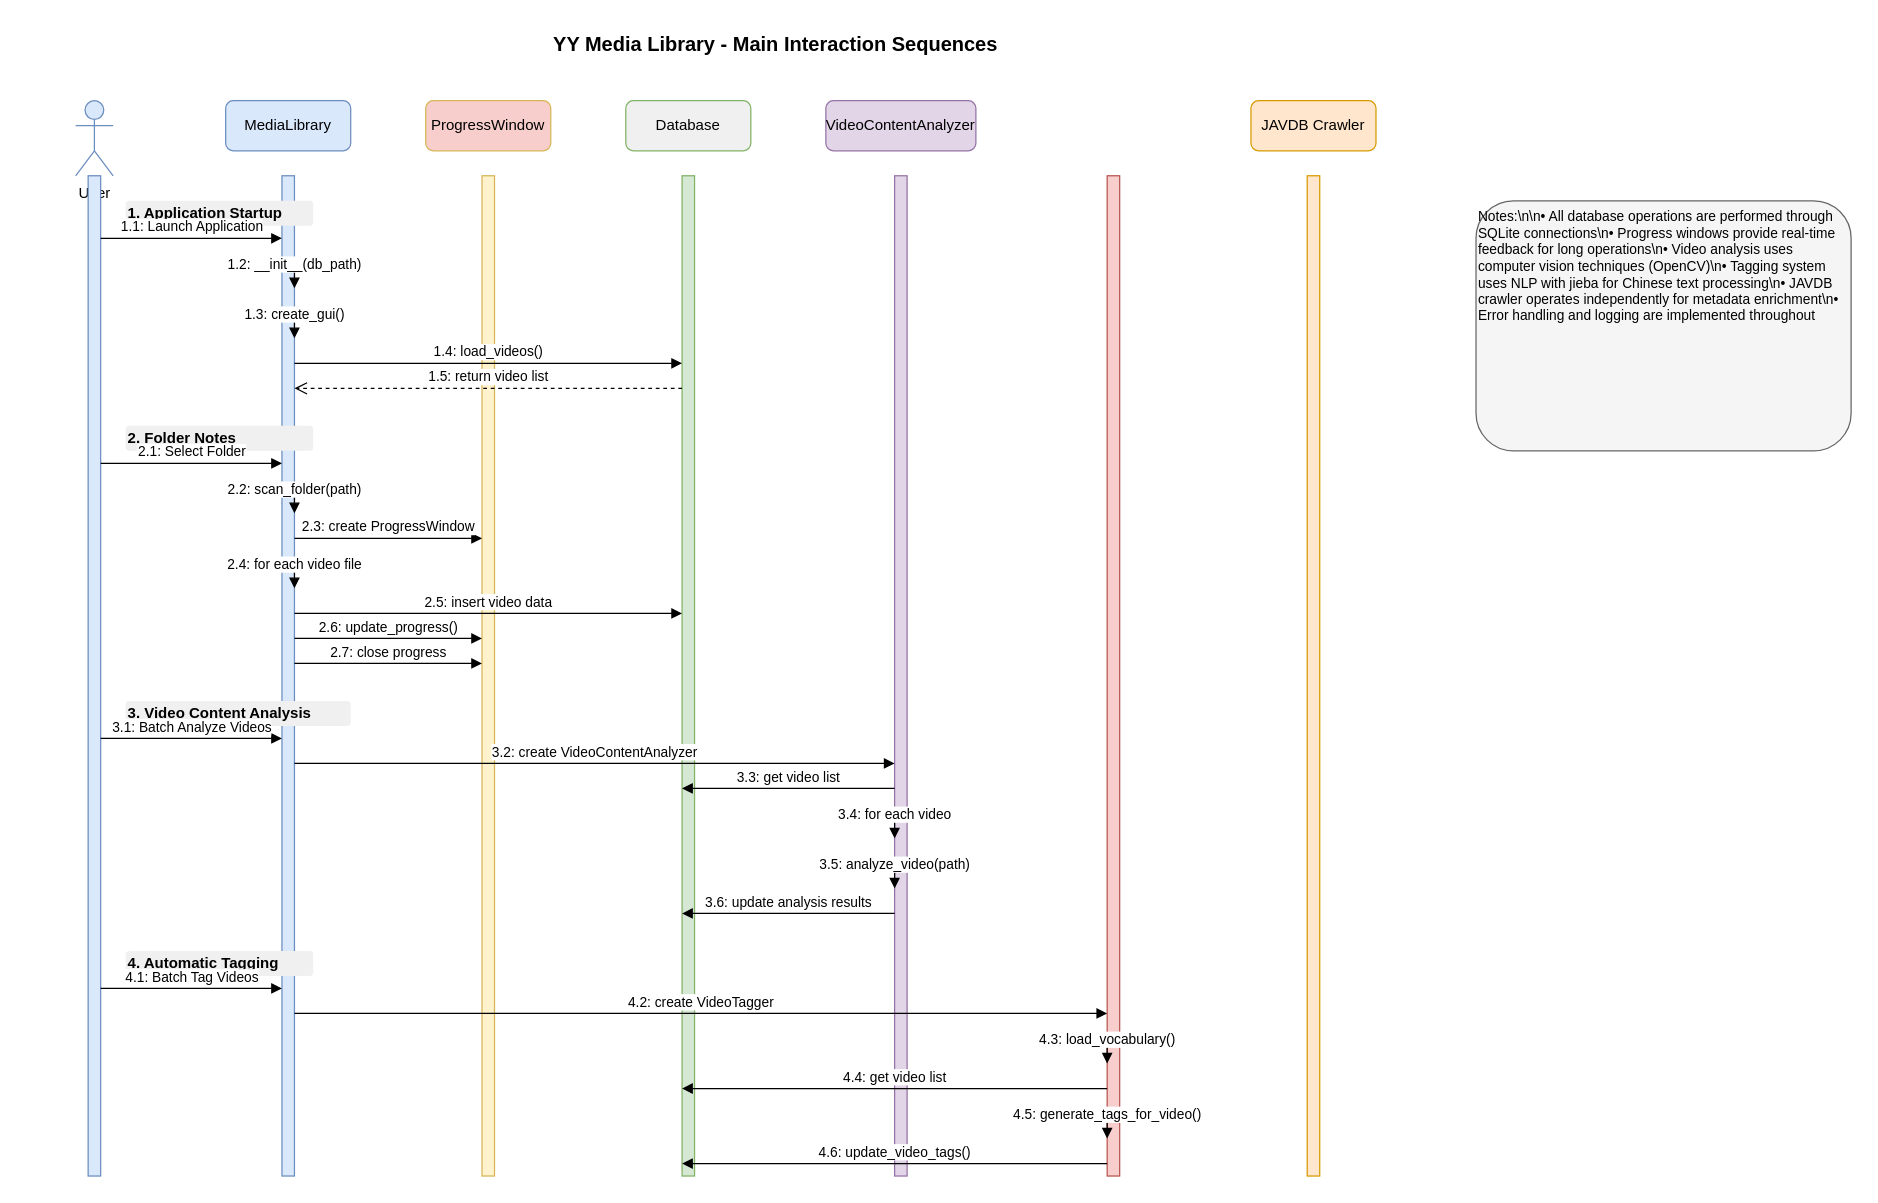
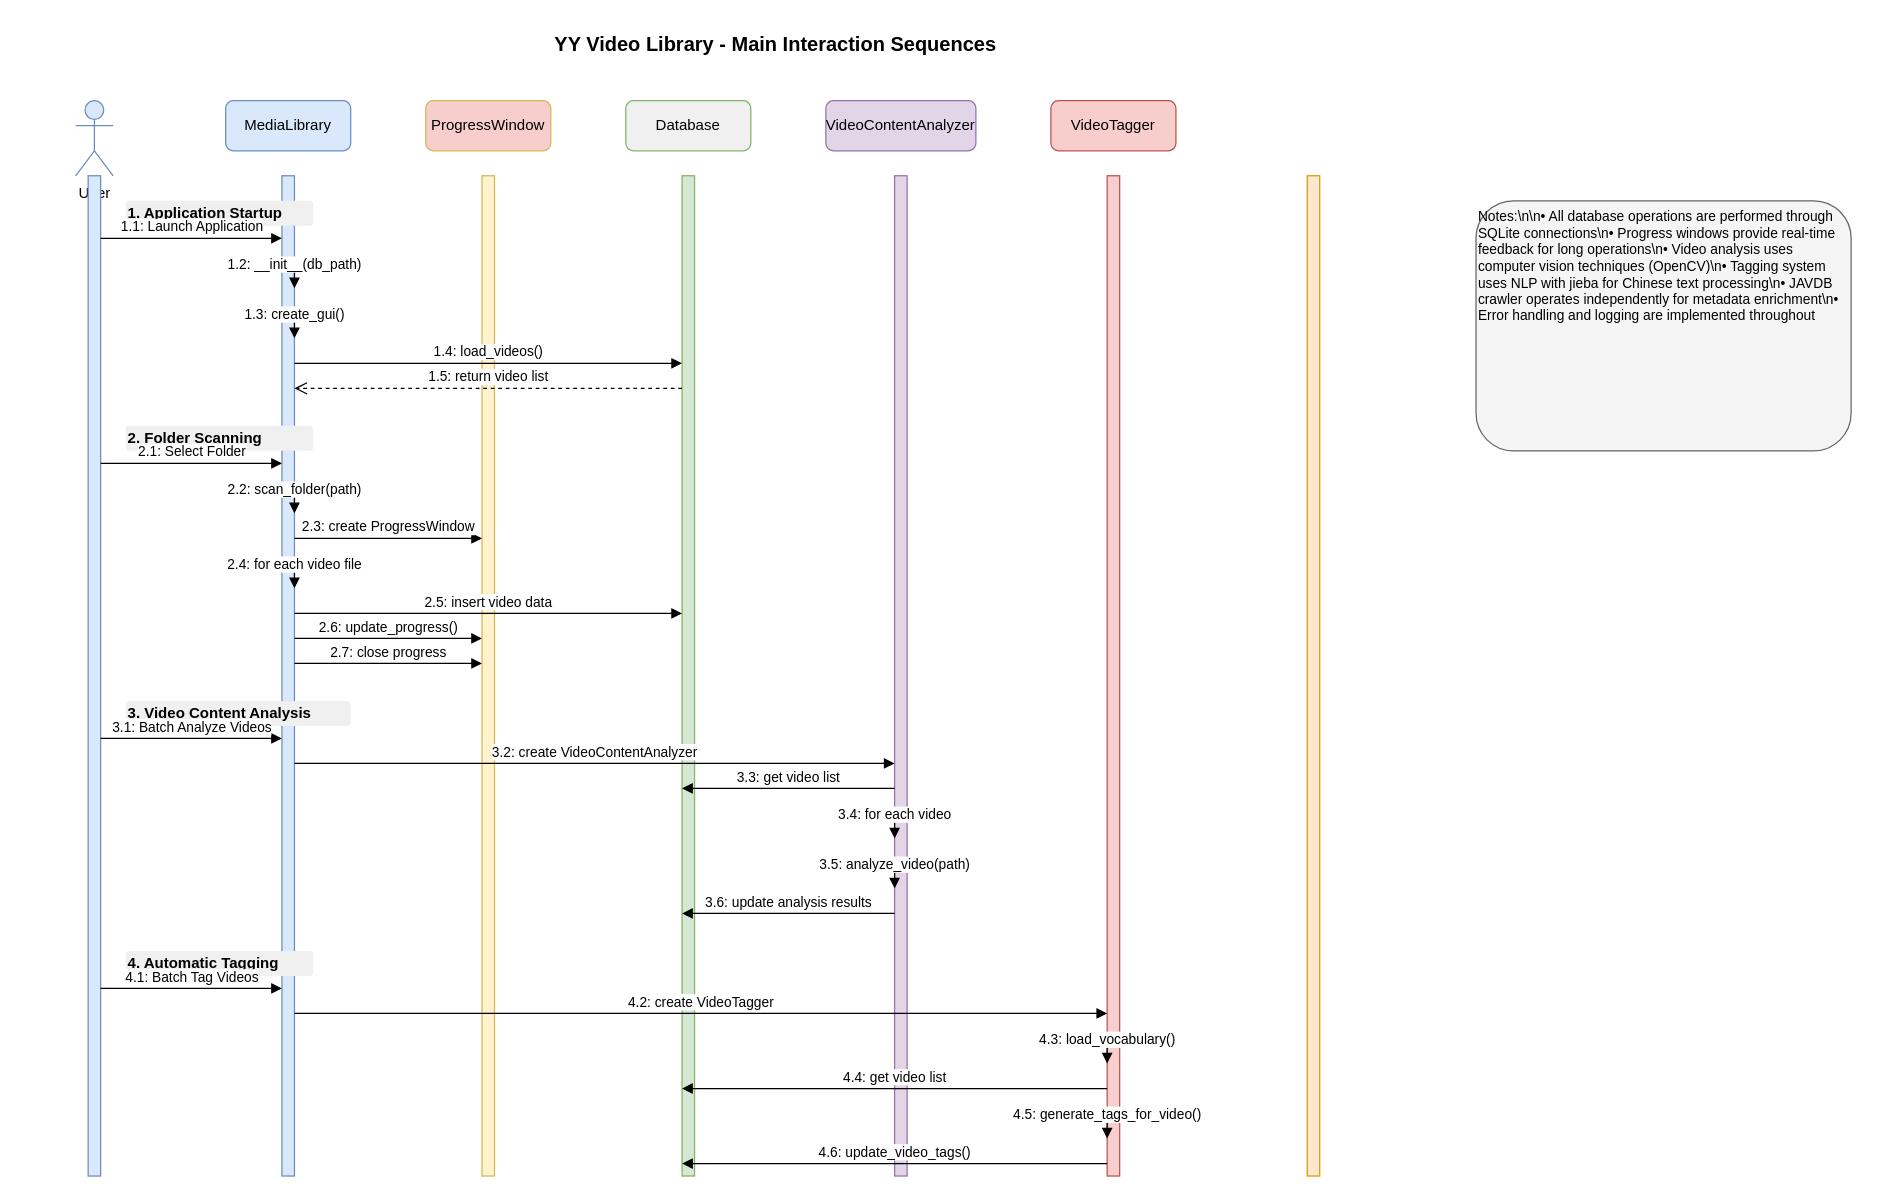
node "YY Media Library - Main Interaction Sequences": label "YY Media Library - Main Interaction Sequences" -> "YY Video Library - Main Interaction Sequences"
node "VideoTagger": added
node "JAVDB Crawler": removed
node "2. Folder Notes": label "2. Folder Notes" -> "2. Folder Scanning"
